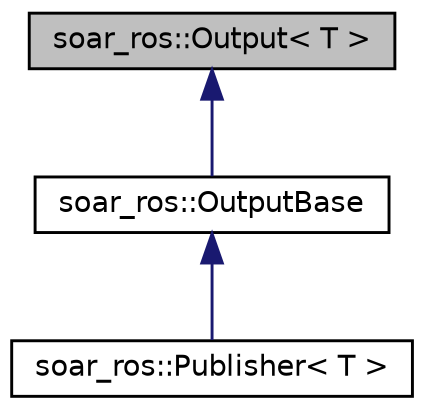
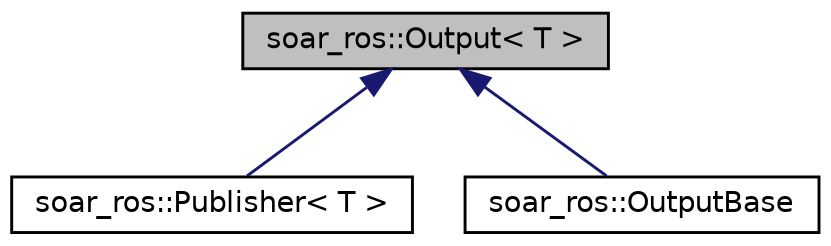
edge "soar_ros::Publisher< T >" -> "soar_ros::OutputBase": now "soar_ros::Publisher< T >" -> "soar_ros::Output< T >"
